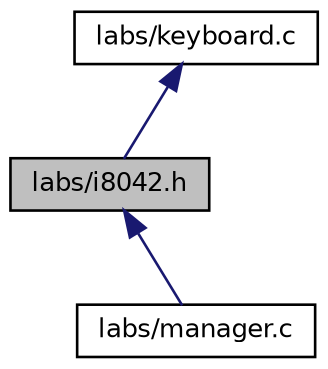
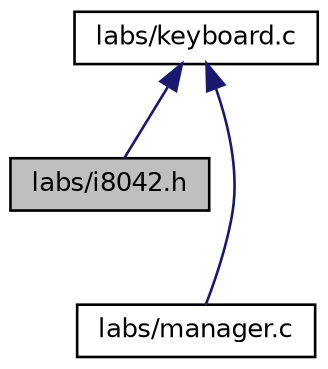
edge "labs/manager.c" -> "labs/i8042.h": now "labs/manager.c" -> "labs/keyboard.c"
